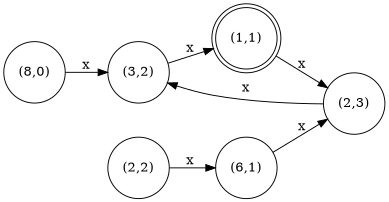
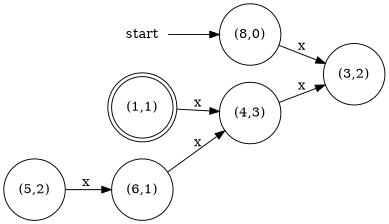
node "start": added
edge "(3,2)" -> "(1,1)": removed, label "x"
node "(2,3)": label "(2,3)" -> "(4,3)"
node "(2,2)": label "(2,2)" -> "(5,2)"
